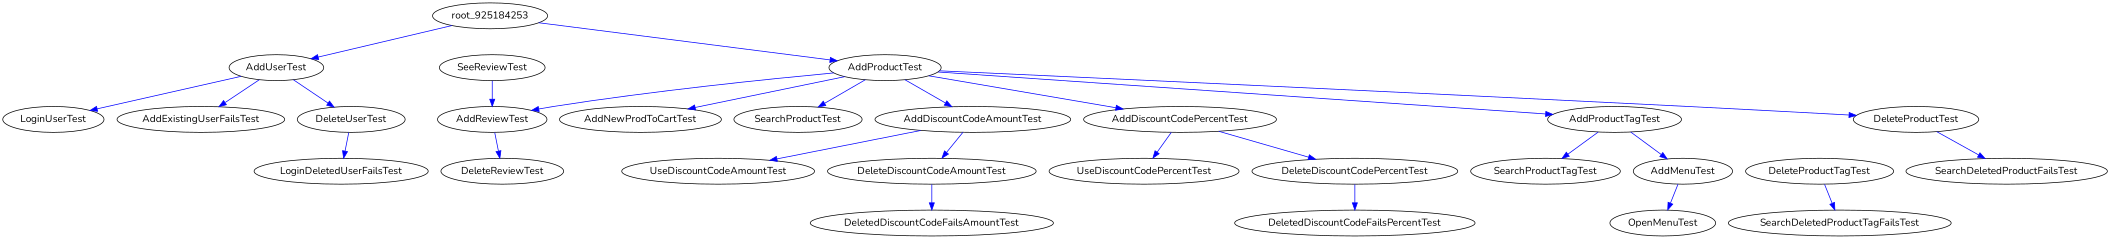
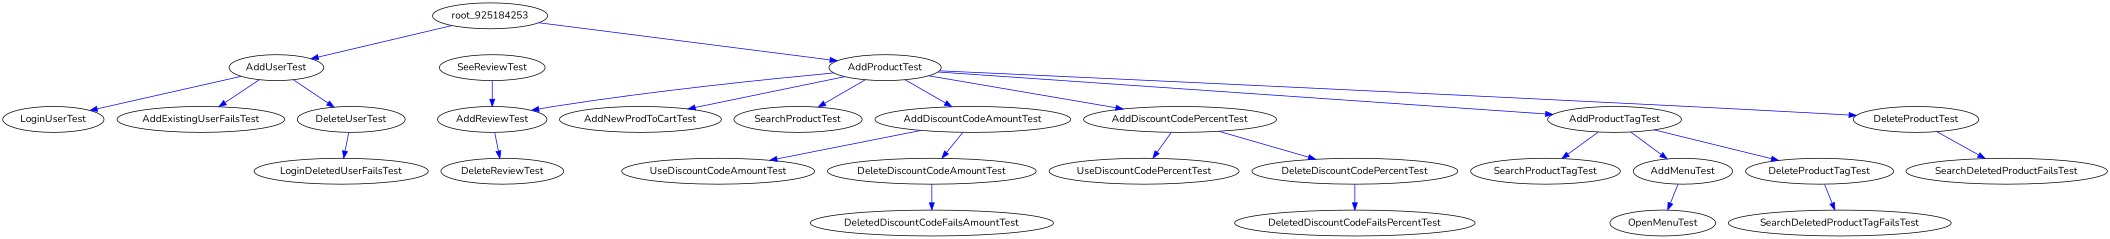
edge "AddProductTagTest" -> "DeleteProductTagTest": added
